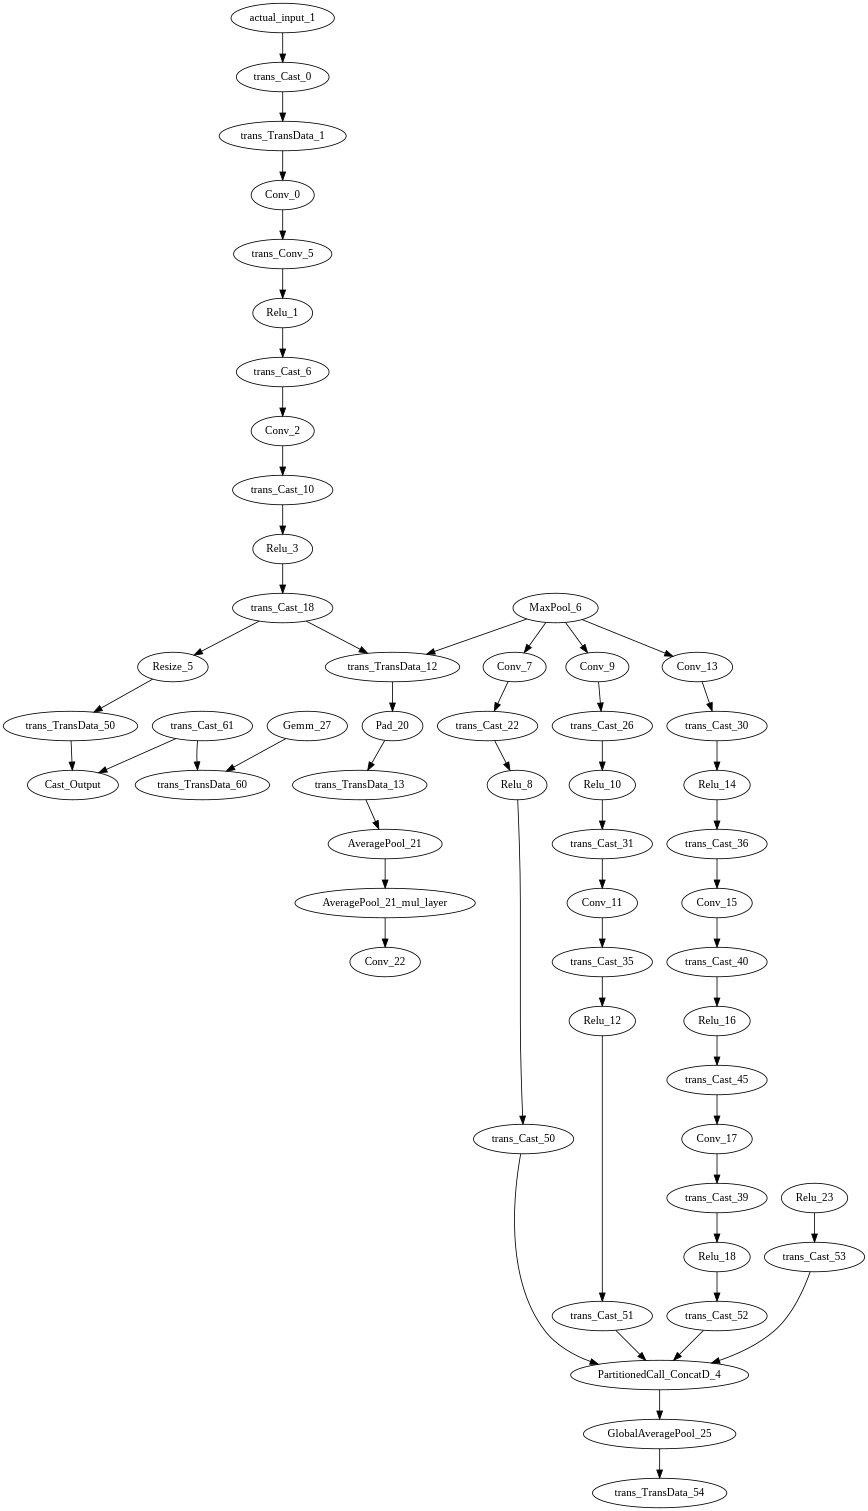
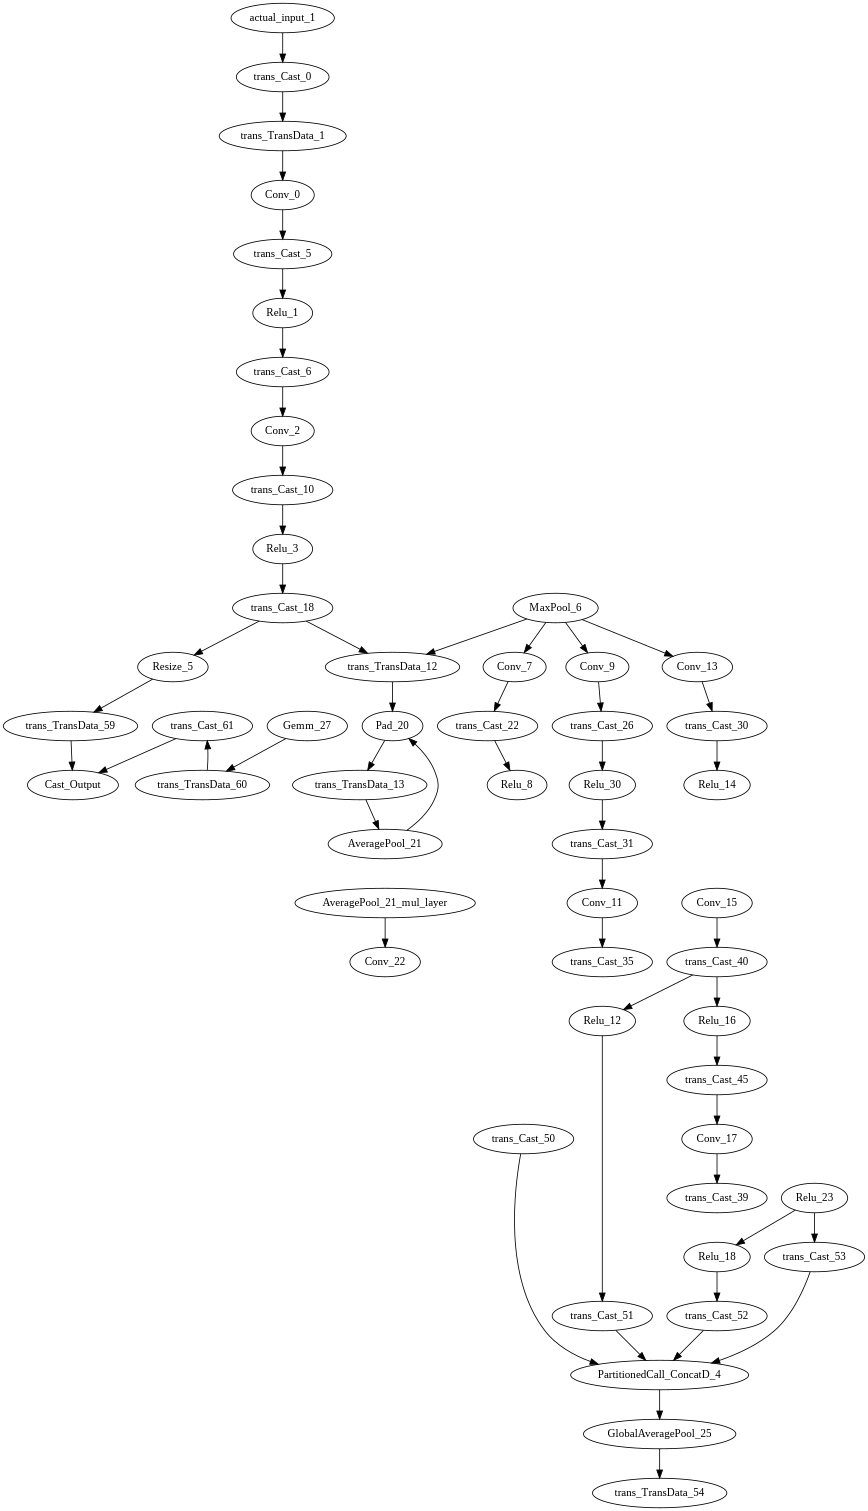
node "trans_Conv_5": label "trans_Conv_5" -> "trans_Cast_5"
node "trans_TransData_50": label "trans_TransData_50" -> "trans_TransData_59"
edge "trans_Cast_61" -> "trans_TransData_60": reversed
node "Relu_10": label "Relu_10" -> "Relu_30"
node "trans_Cast_36": removed
edge "AveragePool_21" -> "AveragePool_21_mul_layer": now "AveragePool_21" -> "Pad_20"
edge "Relu_8" -> "trans_Cast_50": removed
edge "trans_Cast_35" -> "Relu_12": now "trans_Cast_40" -> "Relu_12"
edge "trans_Cast_39" -> "Relu_18": now "Relu_23" -> "Relu_18"
